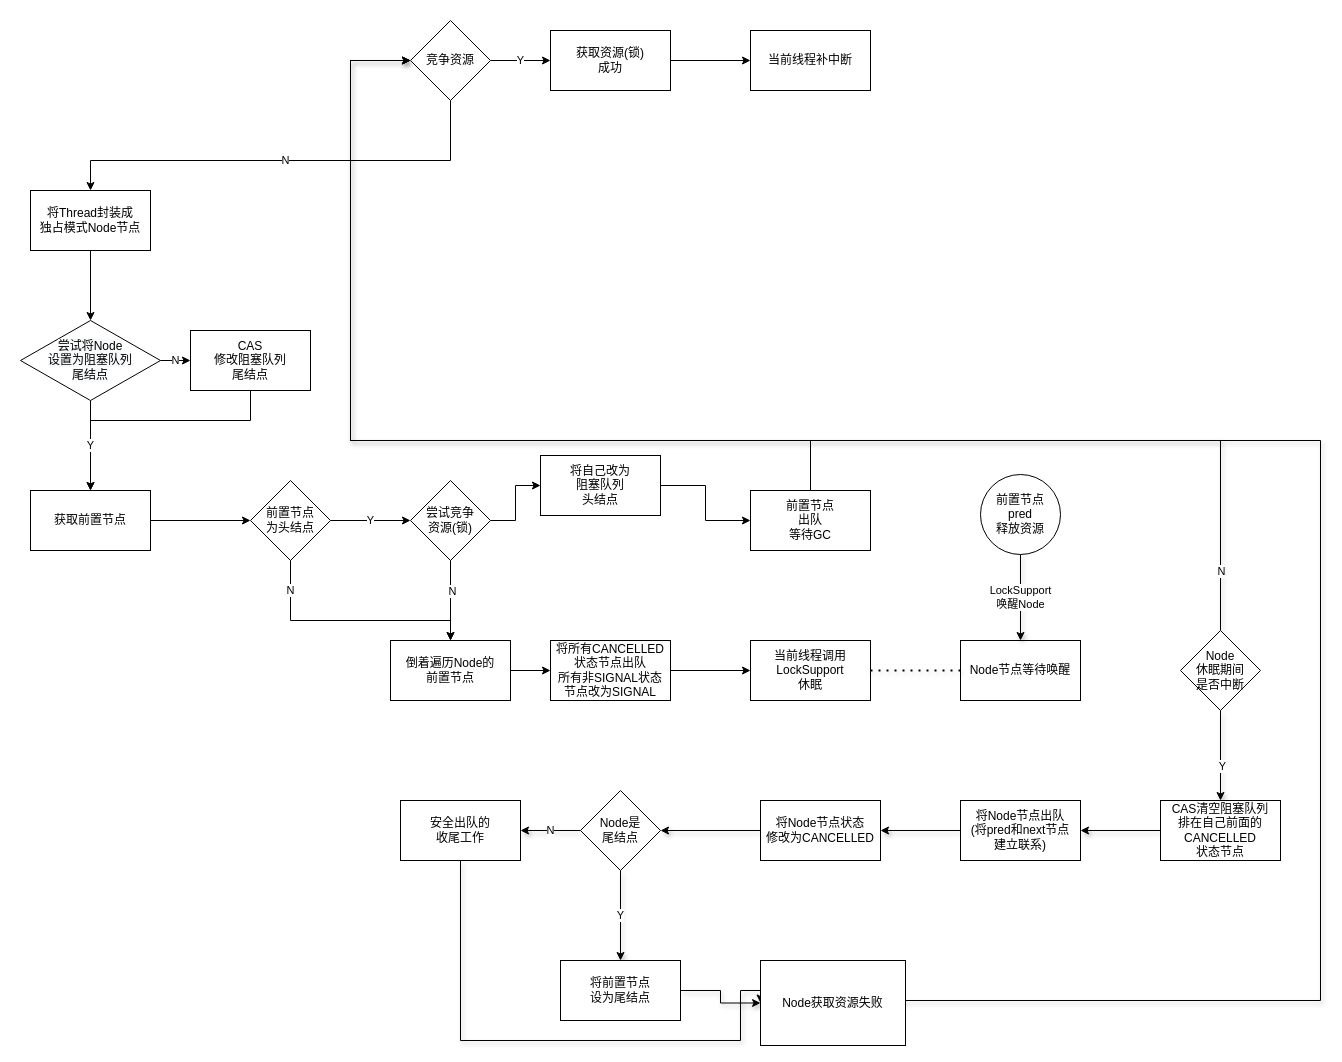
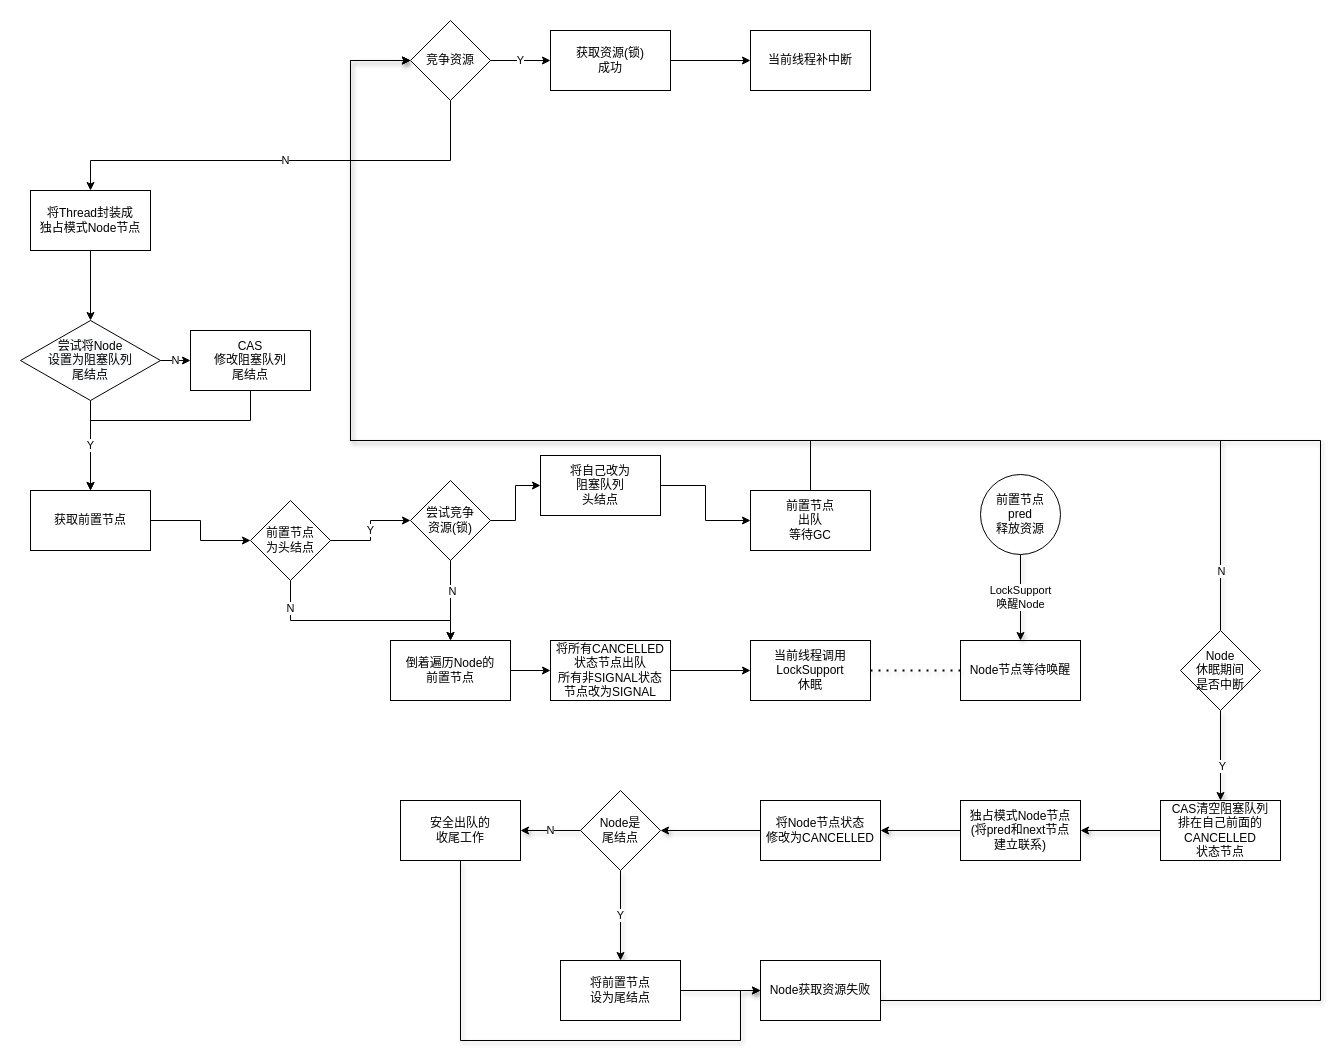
node "前置节点 为头结点": moved (291, 521) -> (291, 541)
node "将Node节点出队 (将pred和next节点 建立联系)": label "将Node节点出队 (将pred和next节点 建立联系)" -> "独占模式Node节点 (将pred和next节点 建立联系)"
node "Node获取资源失败": size 145x85 -> 120x60
